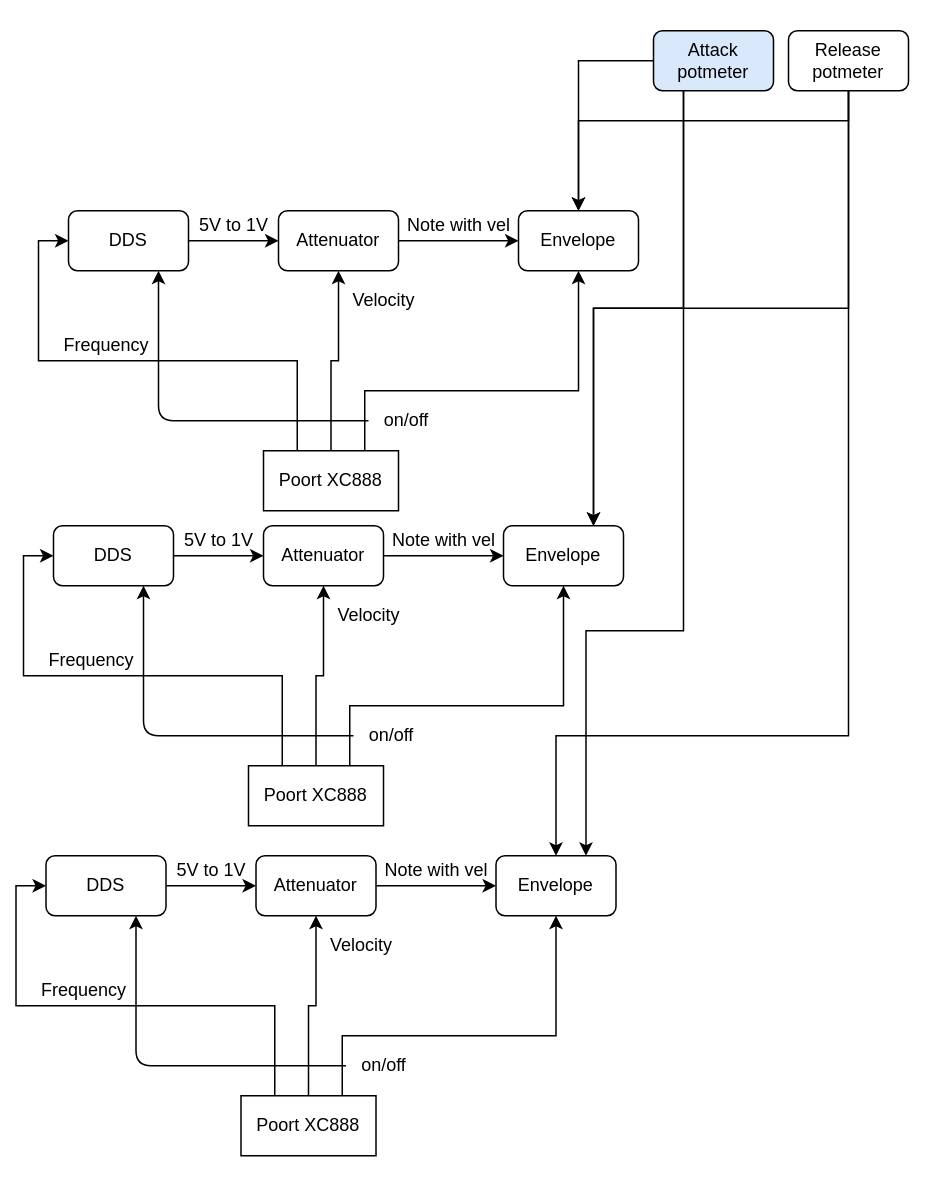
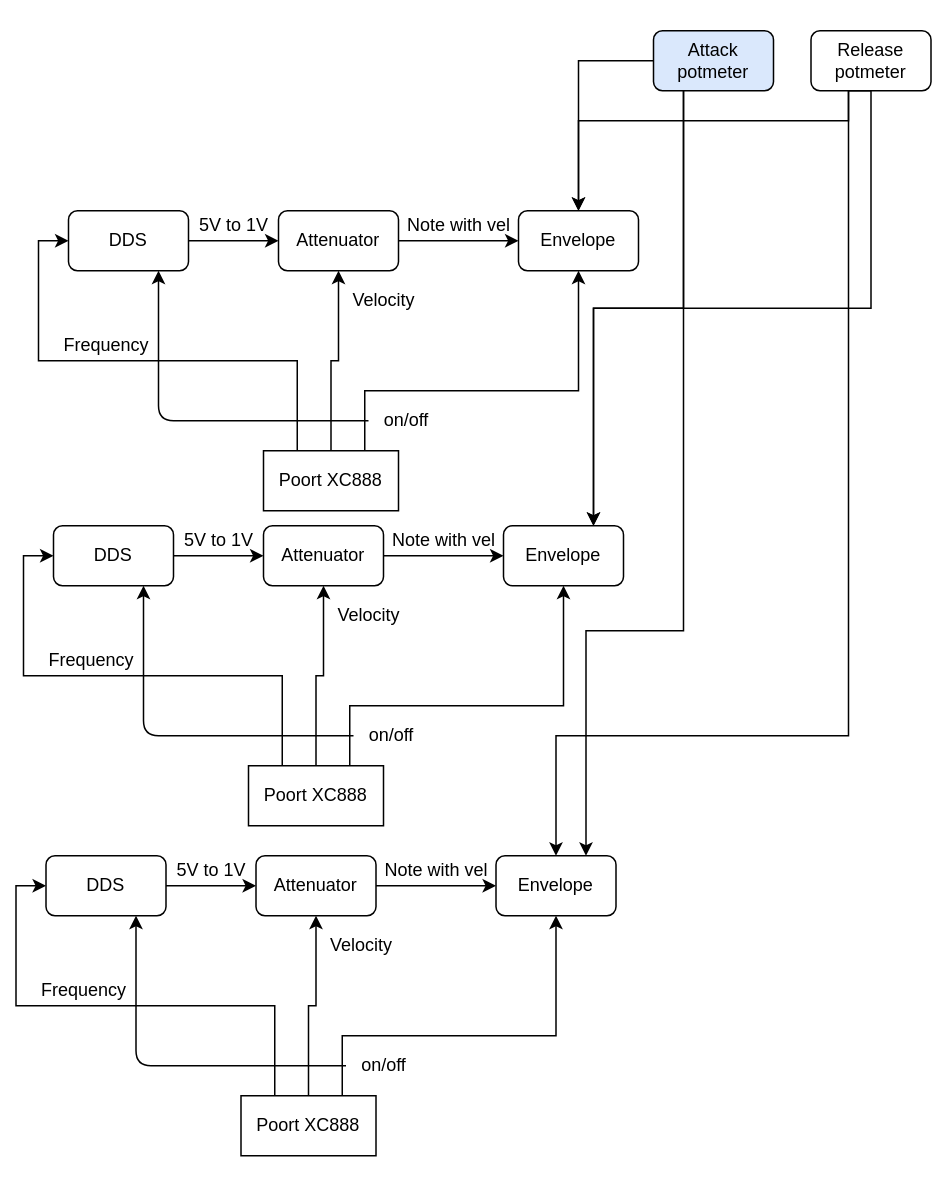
node "Release potmeter": moved (848, 61) -> (871, 61)
